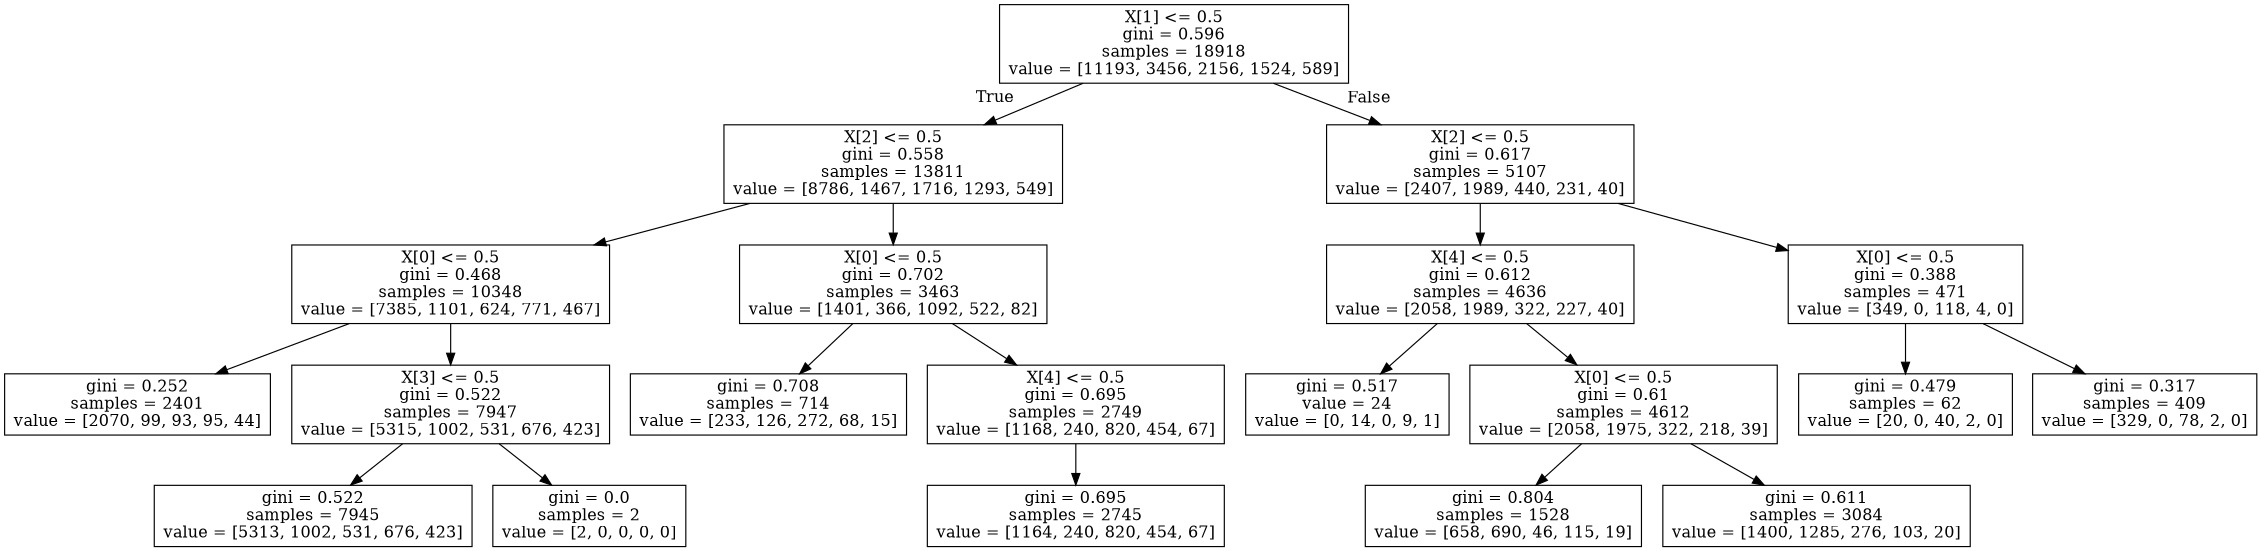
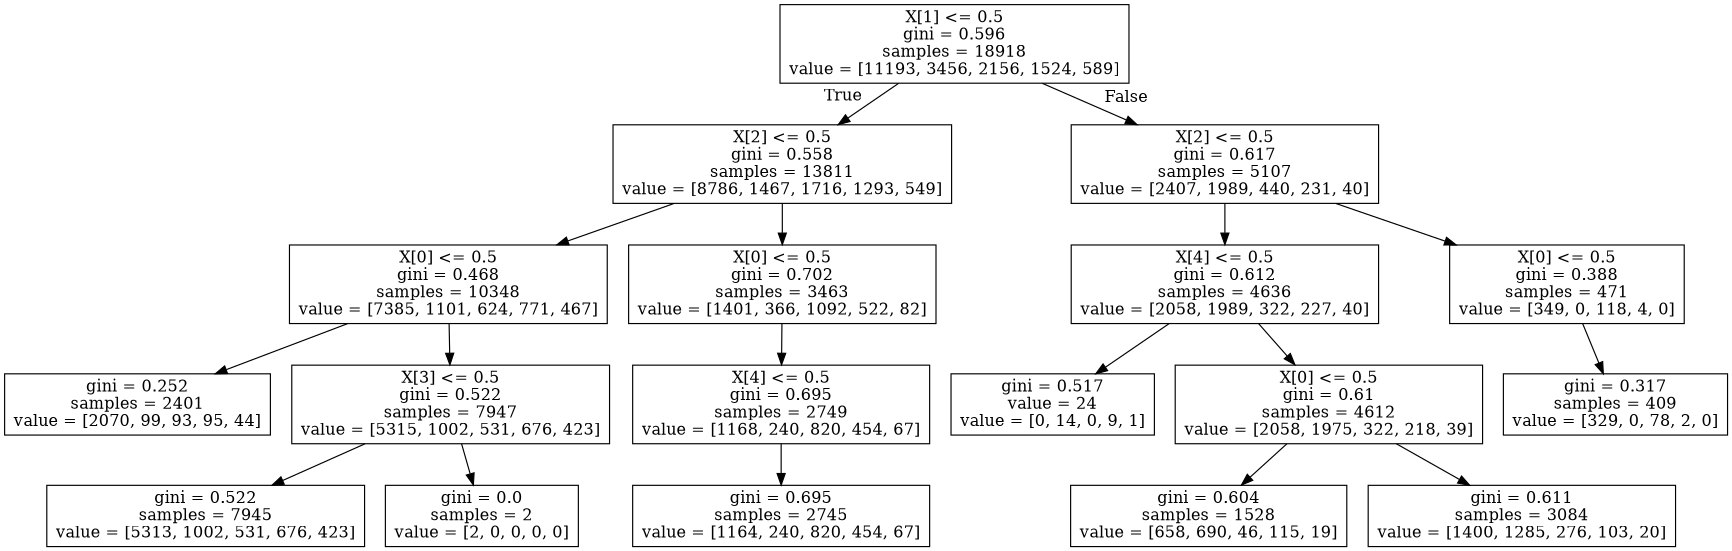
node "gini = 0.708 samples = 714 value = [233, 126, 272, 68, 15]": removed
node "gini = 0.479 samples = 62 value = [20, 0, 40, 2, 0]": removed
node "gini = 0.804 samples = 1528 value = [658, 690, 46, 115, 19]": label "gini = 0.804 samples = 1528 value = [658, 690, 46, 115, 19]" -> "gini = 0.604 samples = 1528 value = [658, 690, 46, 115, 19]"
